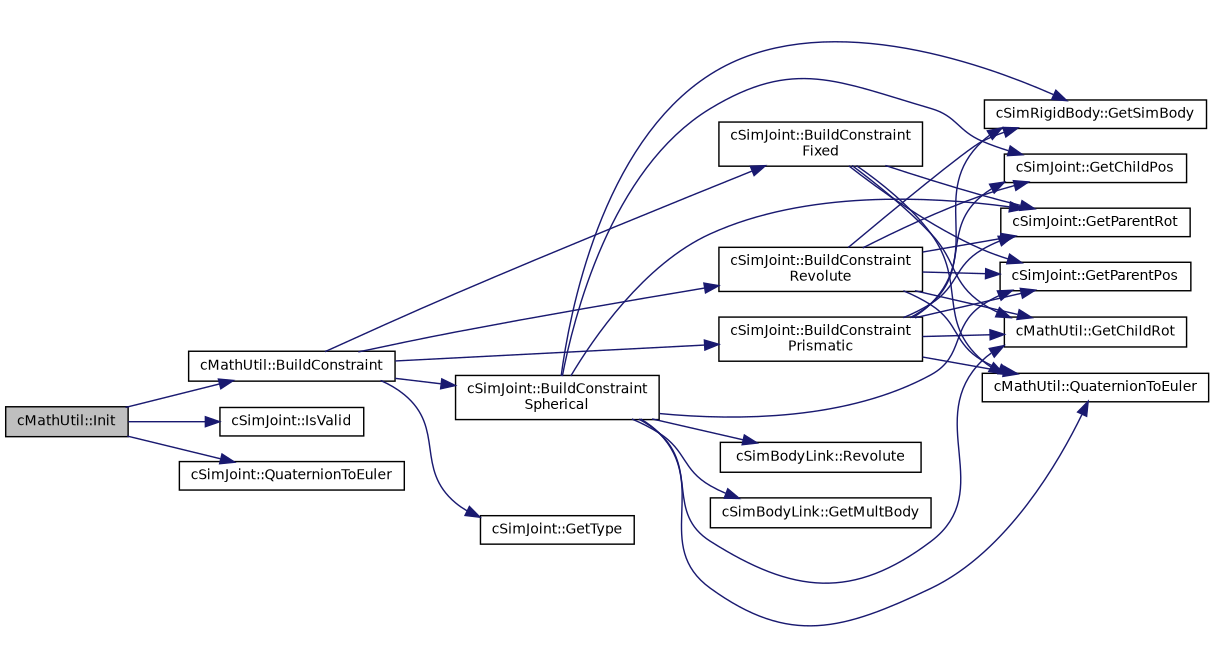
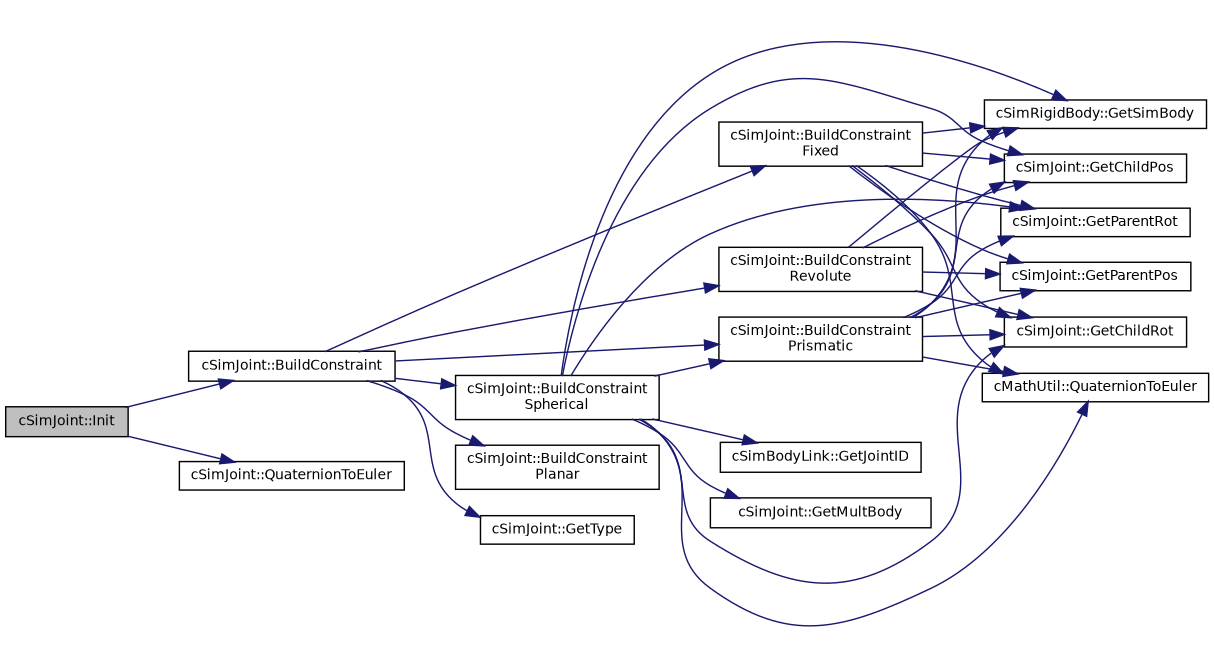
edge "cSimJoint::BuildConstraint Fixed" -> "cSimRigidBody::GetSimBody": added
edge "cSimJoint::BuildConstraint Fixed" -> "cSimJoint::GetChildPos": added
edge "cSimJoint::BuildConstraint Revolute" -> "cSimJoint::GetParentRot": removed
edge "cSimJoint::BuildConstraint Revolute" -> "cMathUtil::QuaternionToEuler": removed
node "cMathUtil::GetChildRot": label "cMathUtil::GetChildRot" -> "cSimJoint::GetChildRot"
node "cMathUtil::BuildConstraint": label "cMathUtil::BuildConstraint" -> "cSimJoint::BuildConstraint"
edge "cSimJoint::BuildConstraint Spherical" -> "cSimJoint::GetParentPos": now "cSimJoint::BuildConstraint Spherical" -> "cSimJoint::BuildConstraint Prismatic"
node "cMathUtil::Init": label "cMathUtil::Init" -> "cSimJoint::Init"
node "cSimJoint::IsValid": removed
node "cSimBodyLink::Revolute": label "cSimBodyLink::Revolute" -> "cSimBodyLink::GetJointID"
node "cSimJoint::BuildConstraint Planar": added
node "cSimBodyLink::GetMultBody": label "cSimBodyLink::GetMultBody" -> "cSimJoint::GetMultBody"
